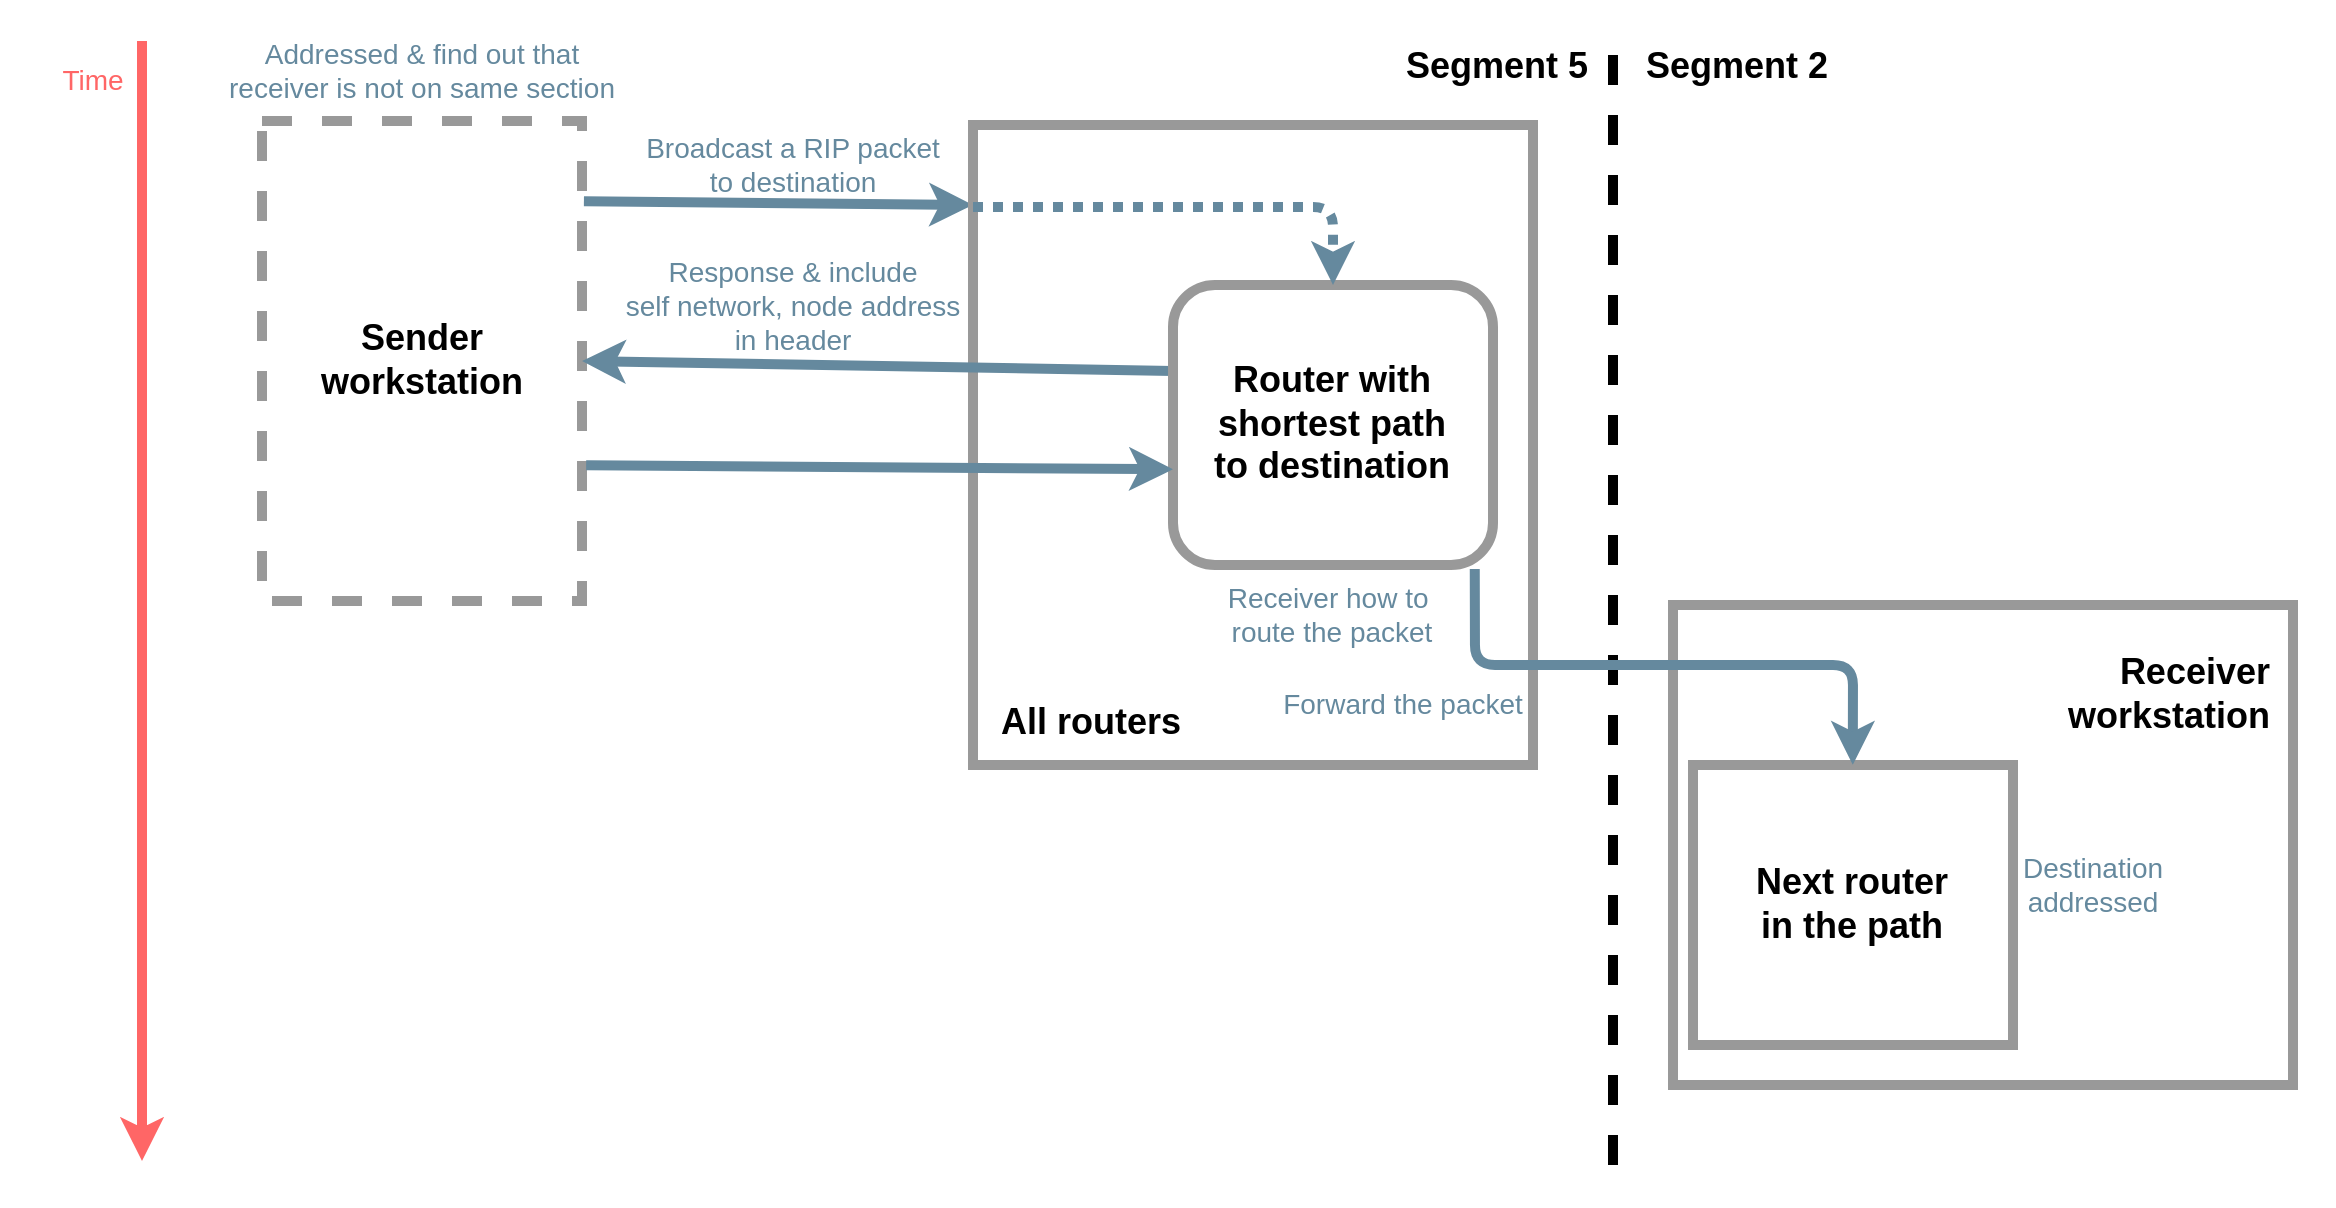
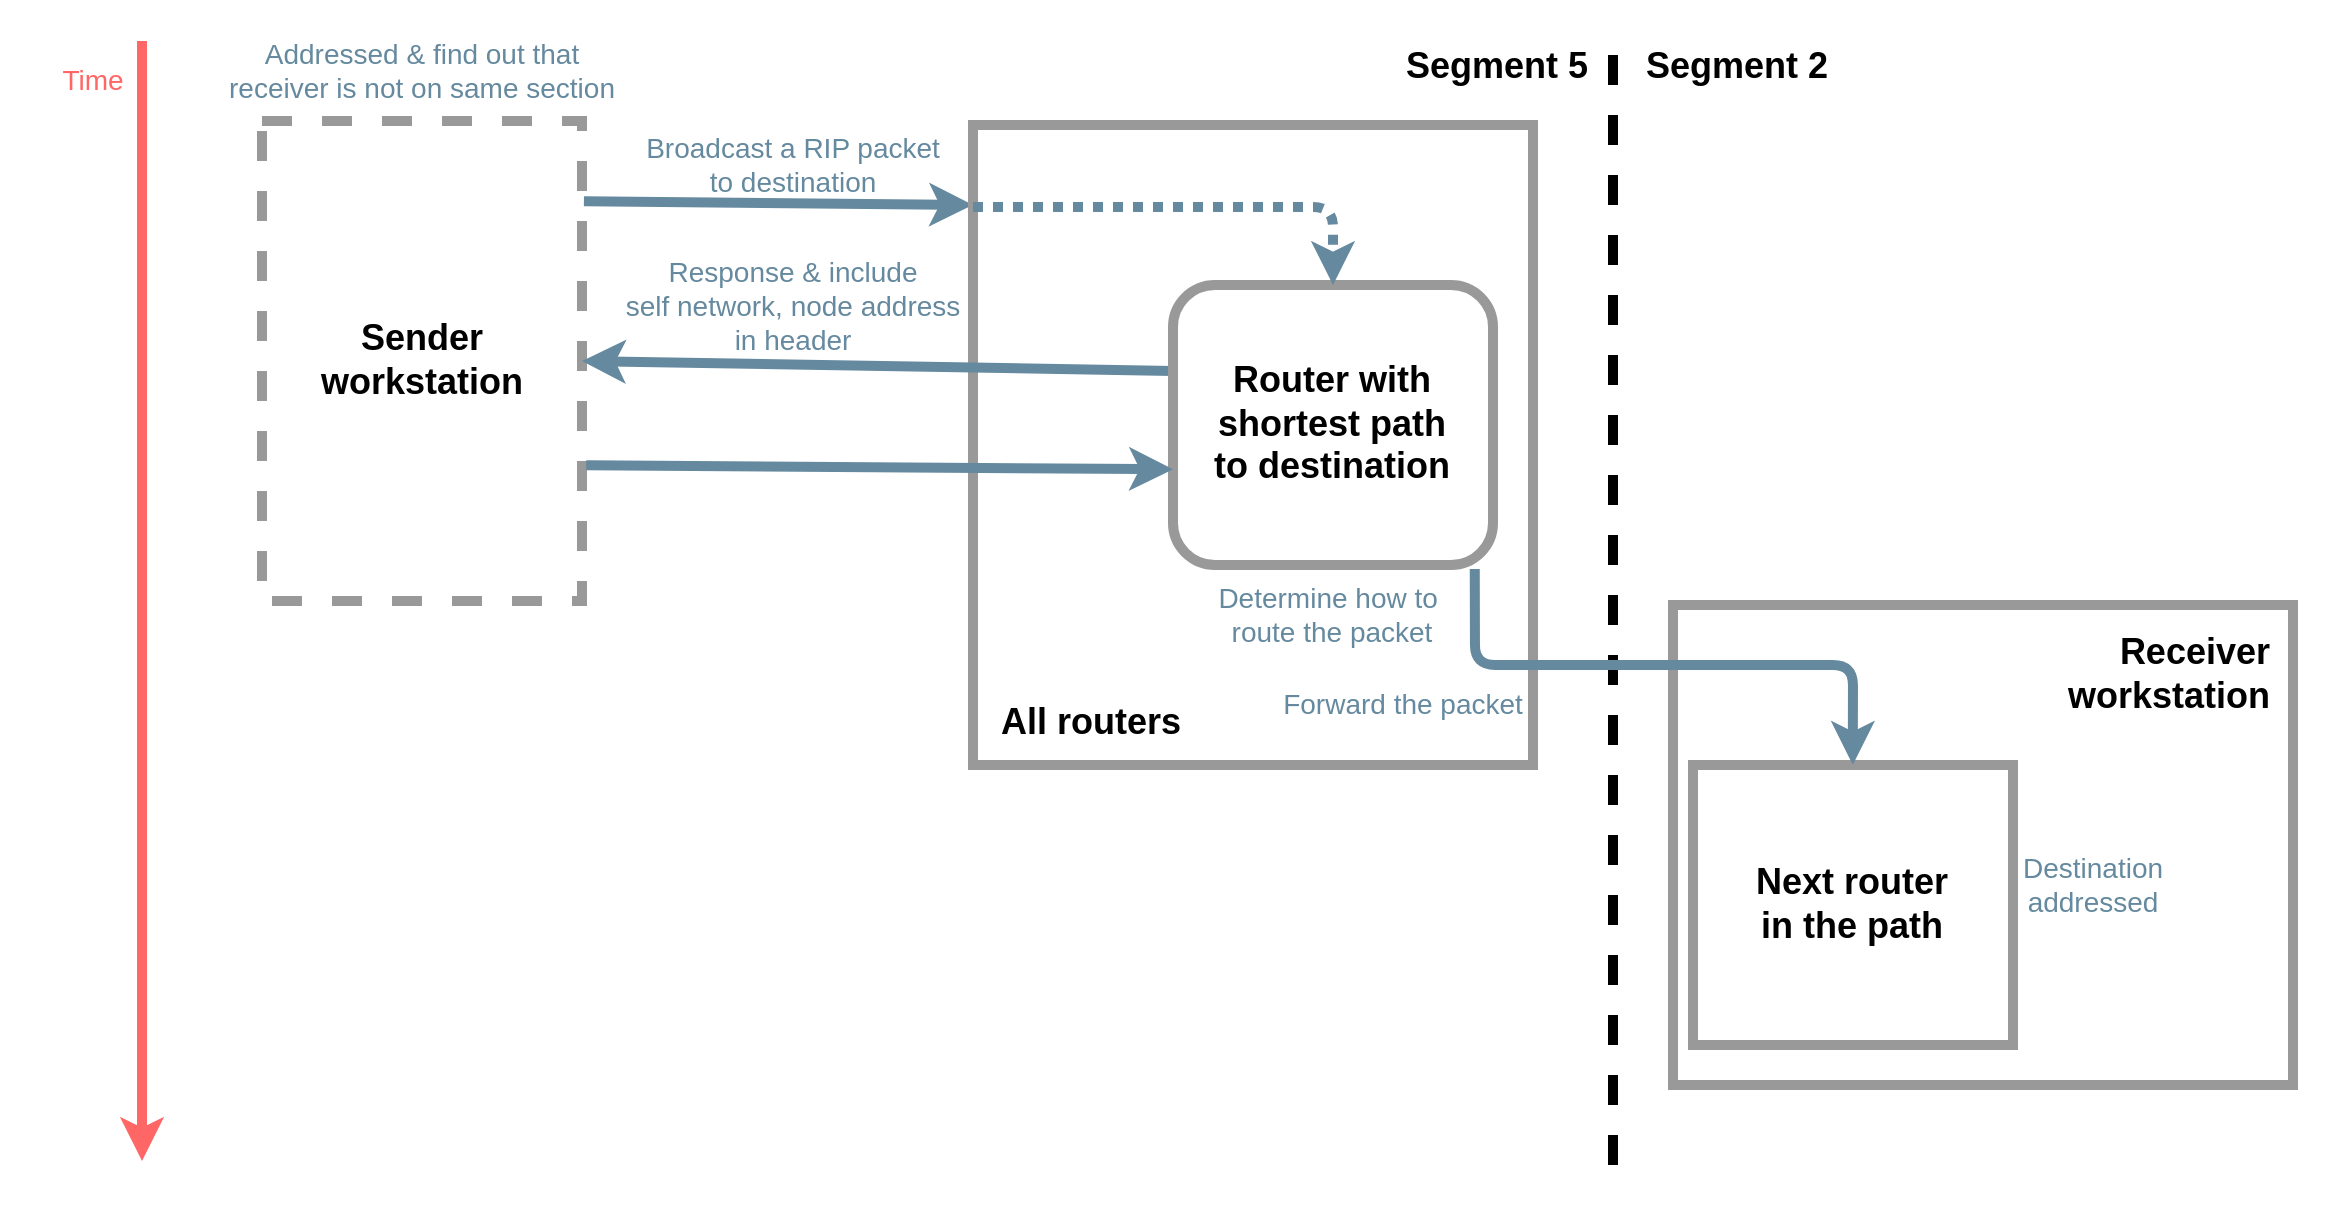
node "Receiver how to route the packet": label "Receiver how to route the packet" -> "Determine how to route the packet"
node "Receiver workstation": moved (2153, 695) -> (2153, 675)
